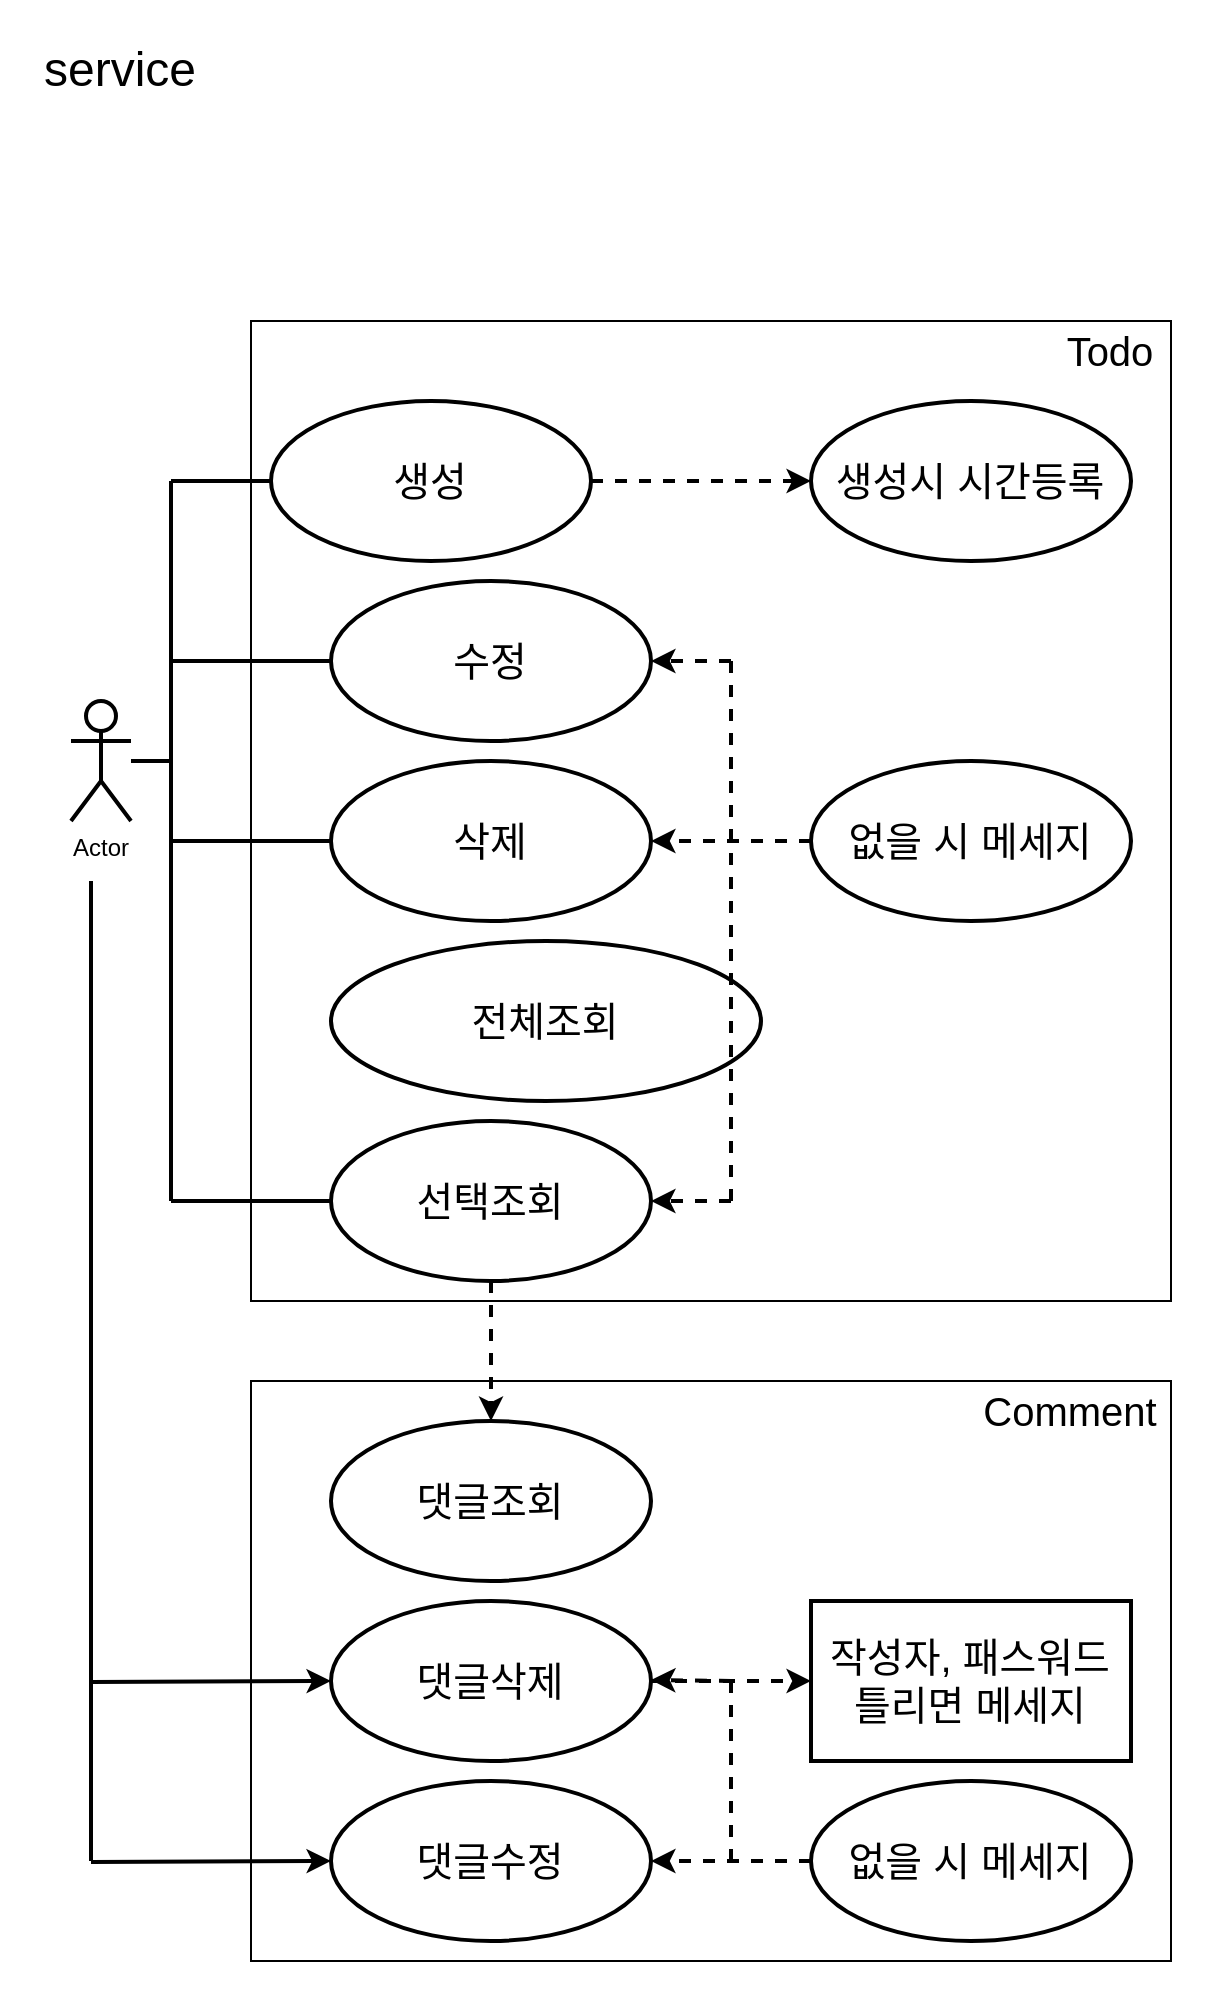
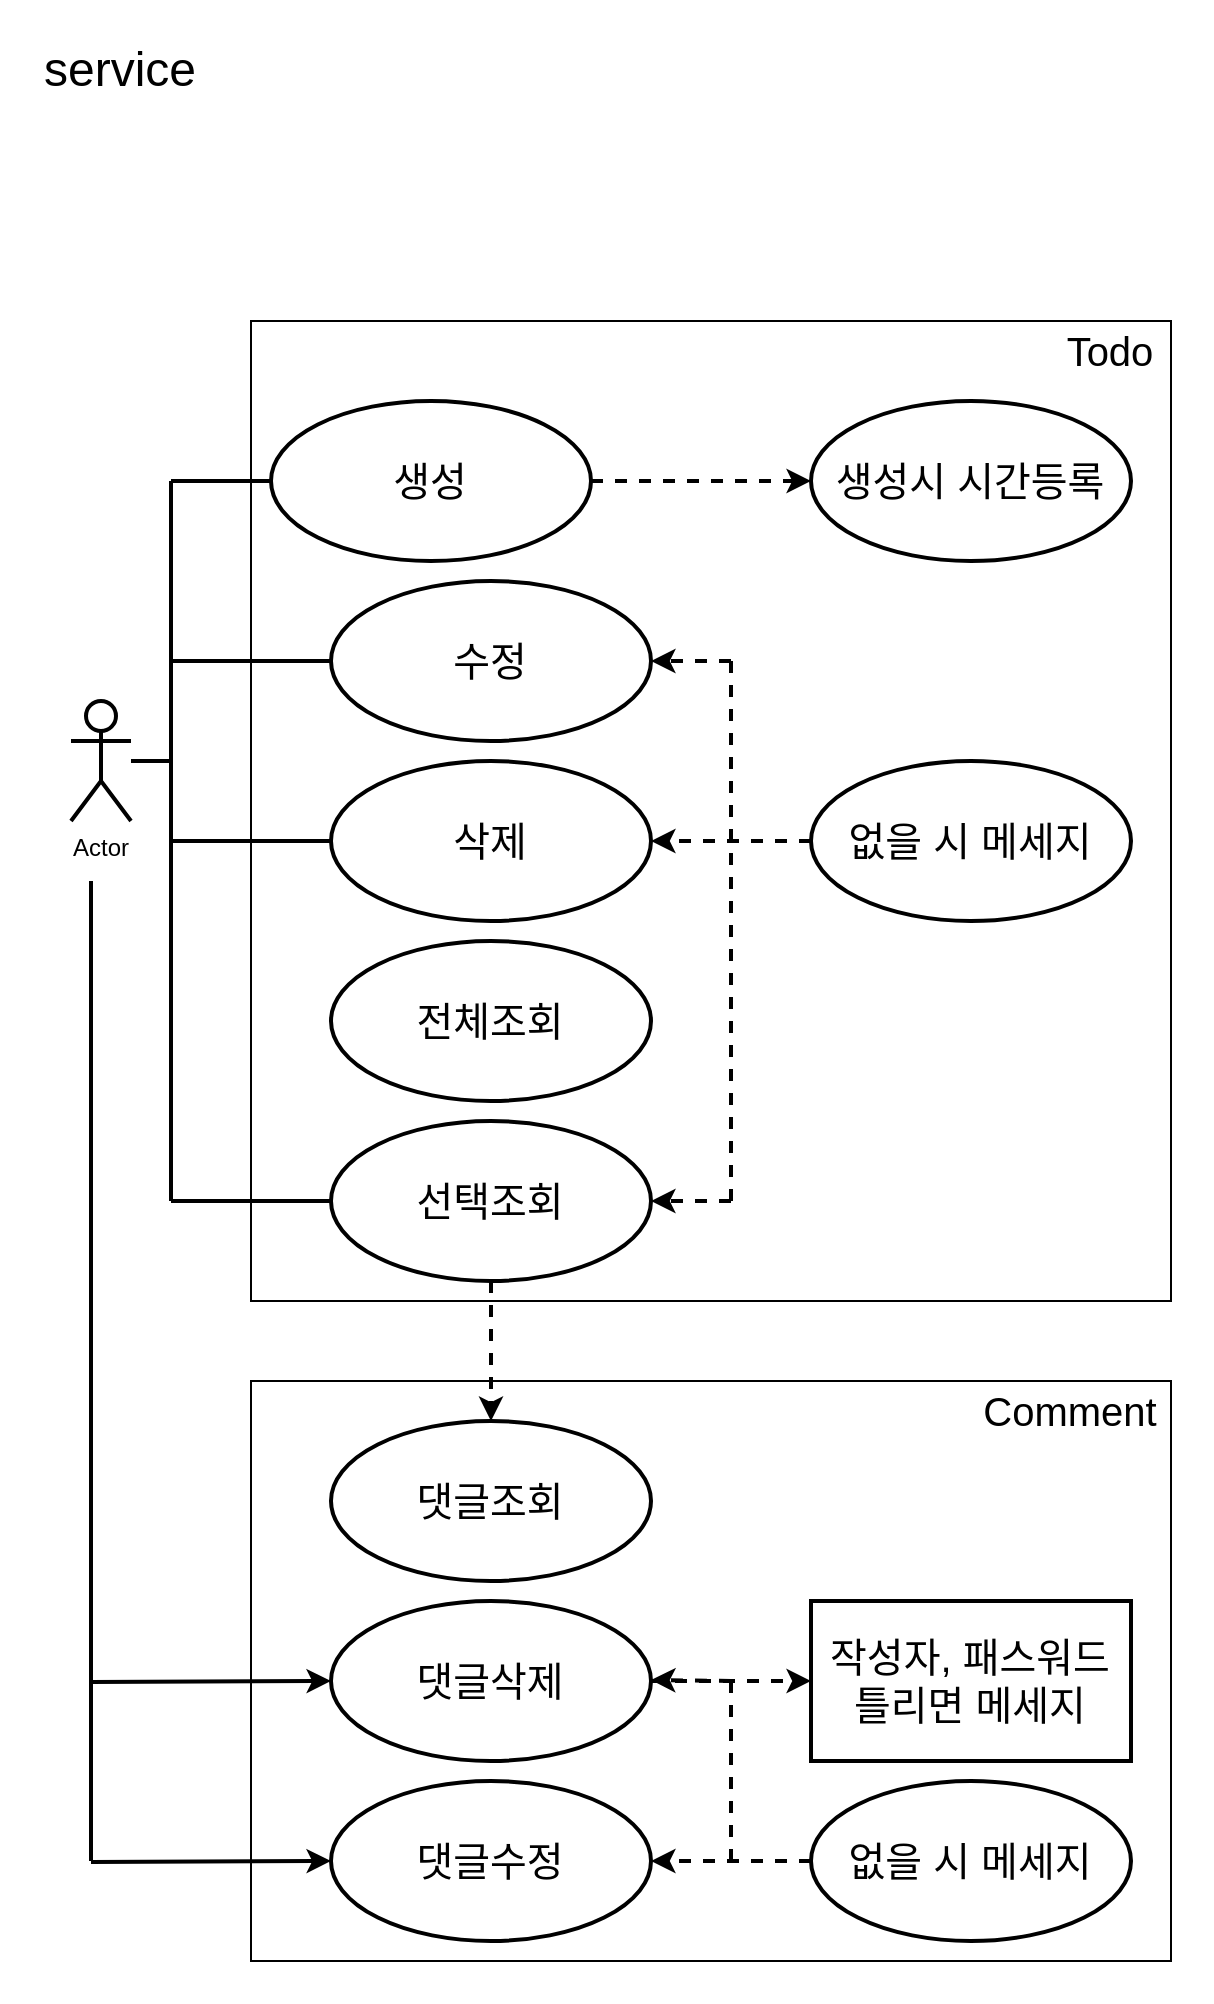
node "전체조회": size 430x160 -> 320x160
